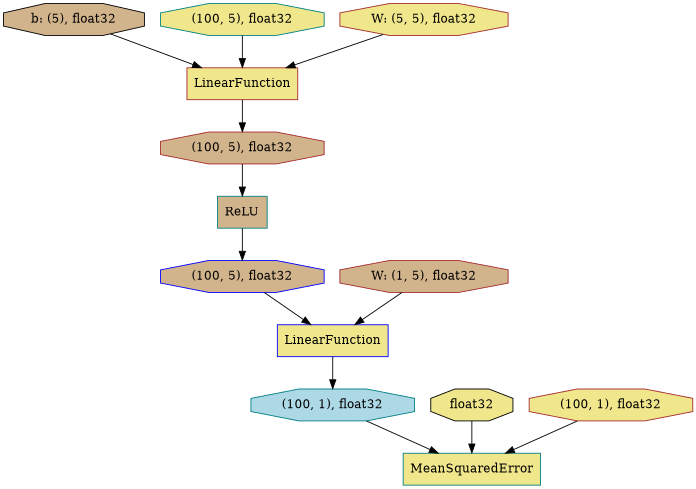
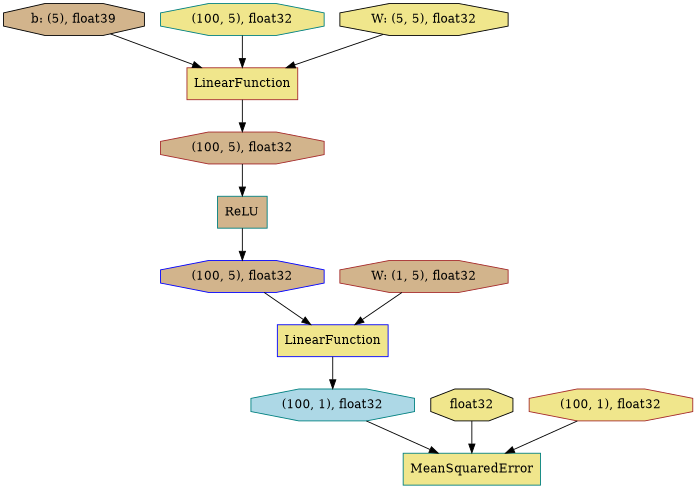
node "b: (5), float32": label "b: (5), float32" -> "b: (5), float39"
node "W: (5, 5), float32": color brown -> black
